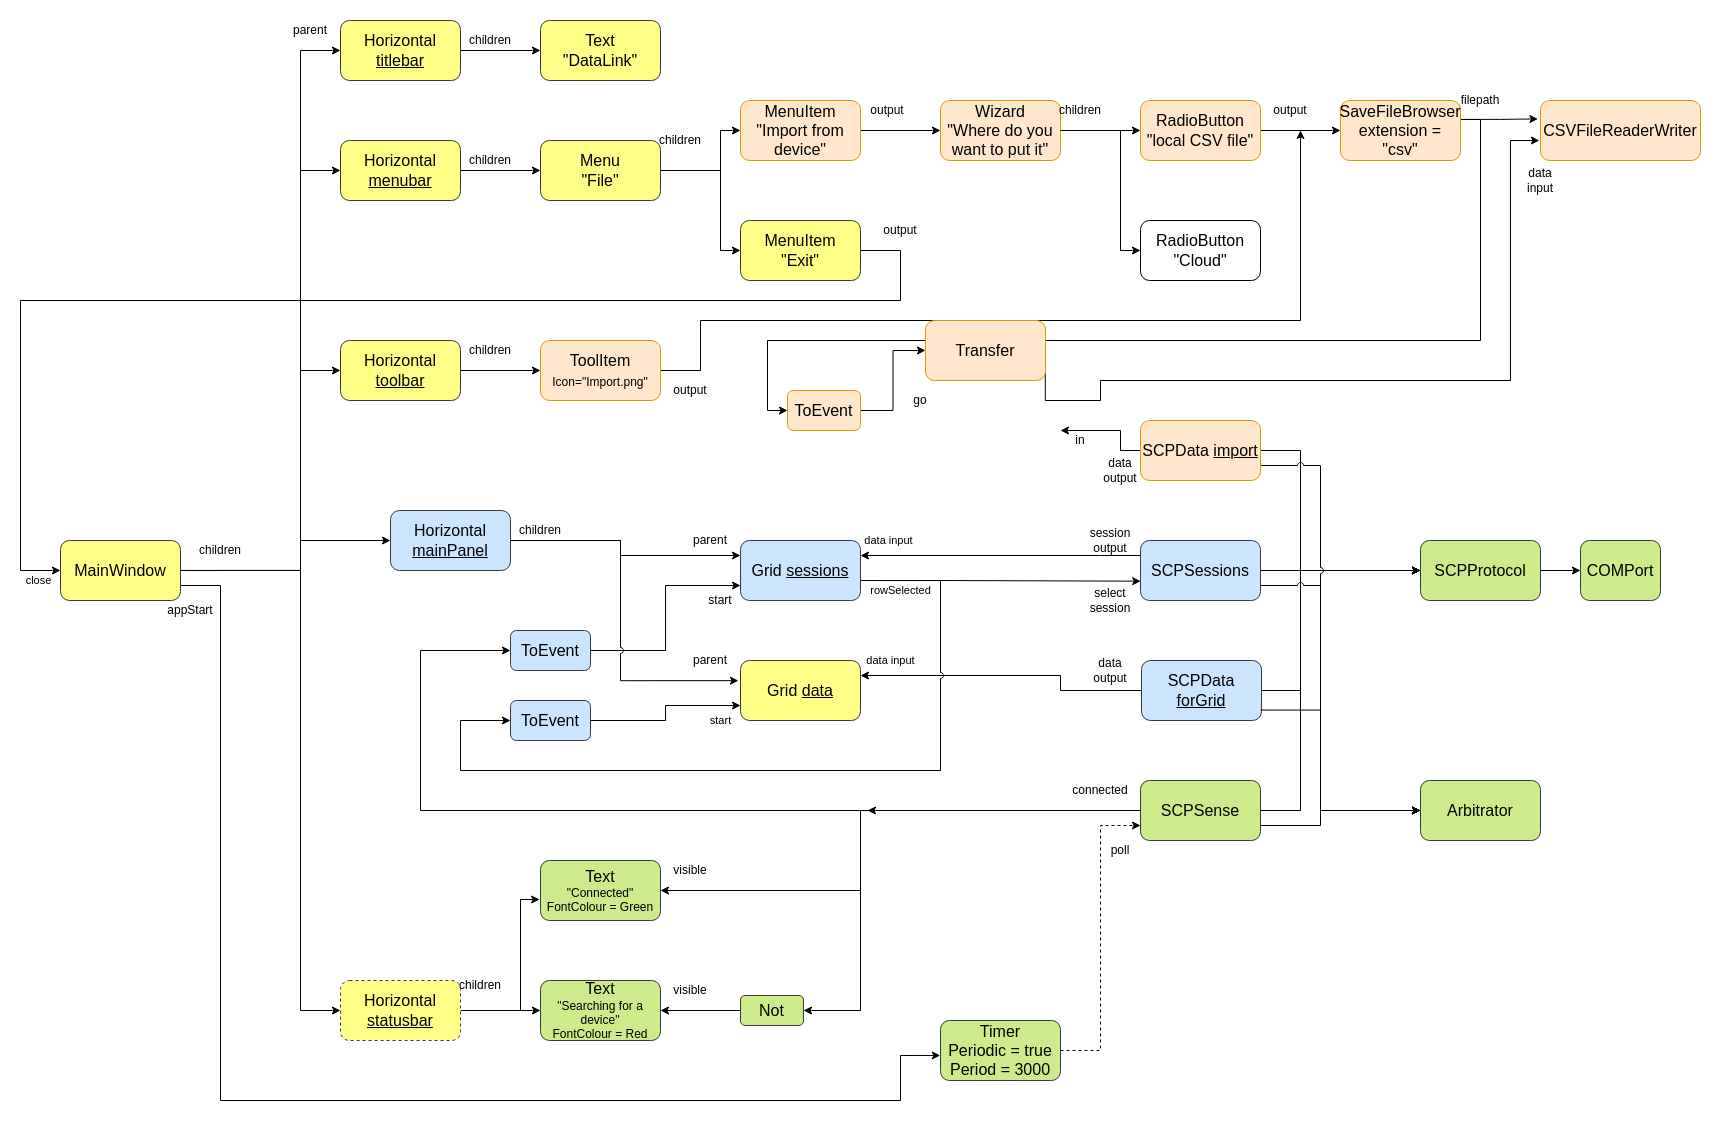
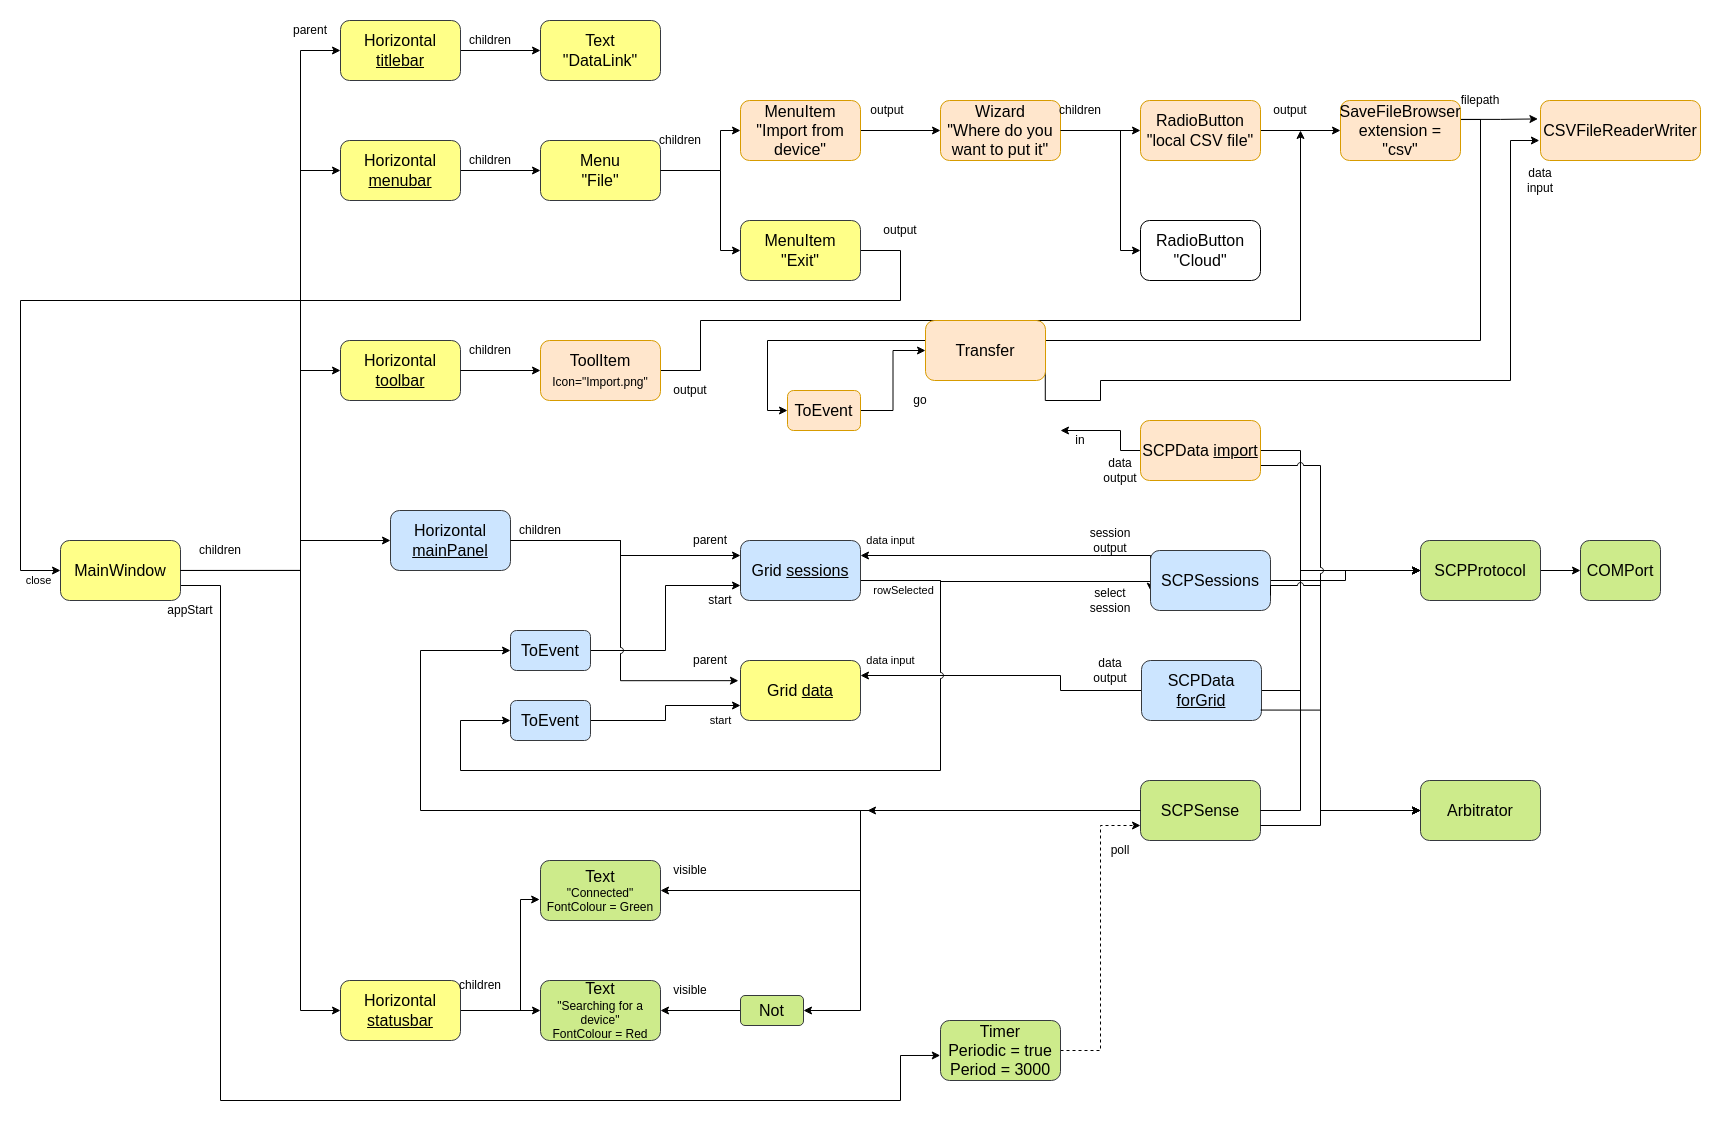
node "SCPSessions": moved (1201, 571) -> (1211, 581)
node "connected": removed
node "Horizontal statusbar": style dashed -> solid
